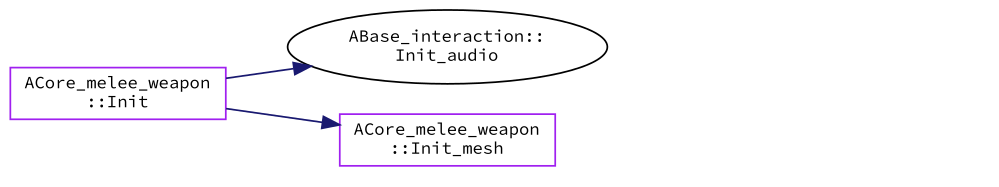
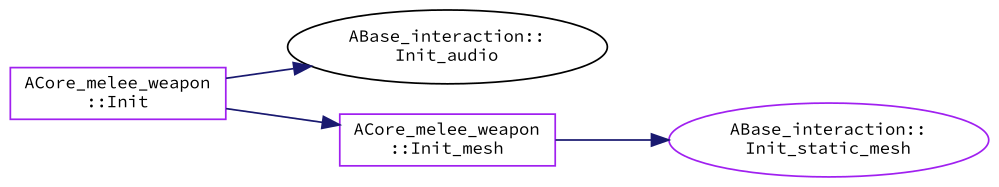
node "ABase_interaction:: Init_static_mesh": added
